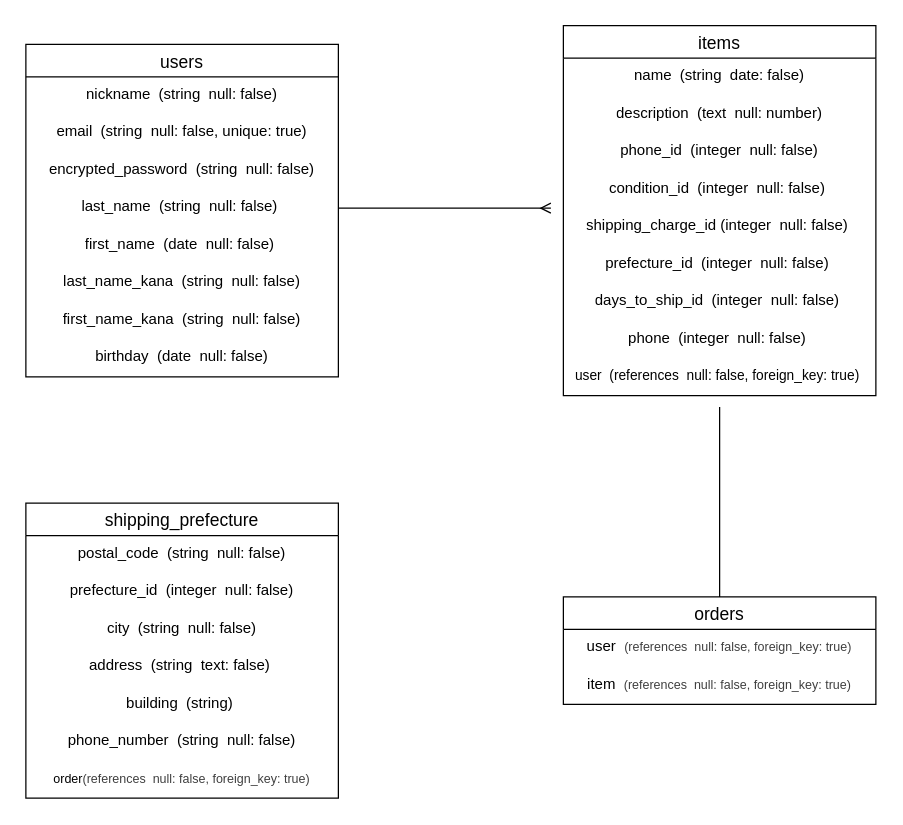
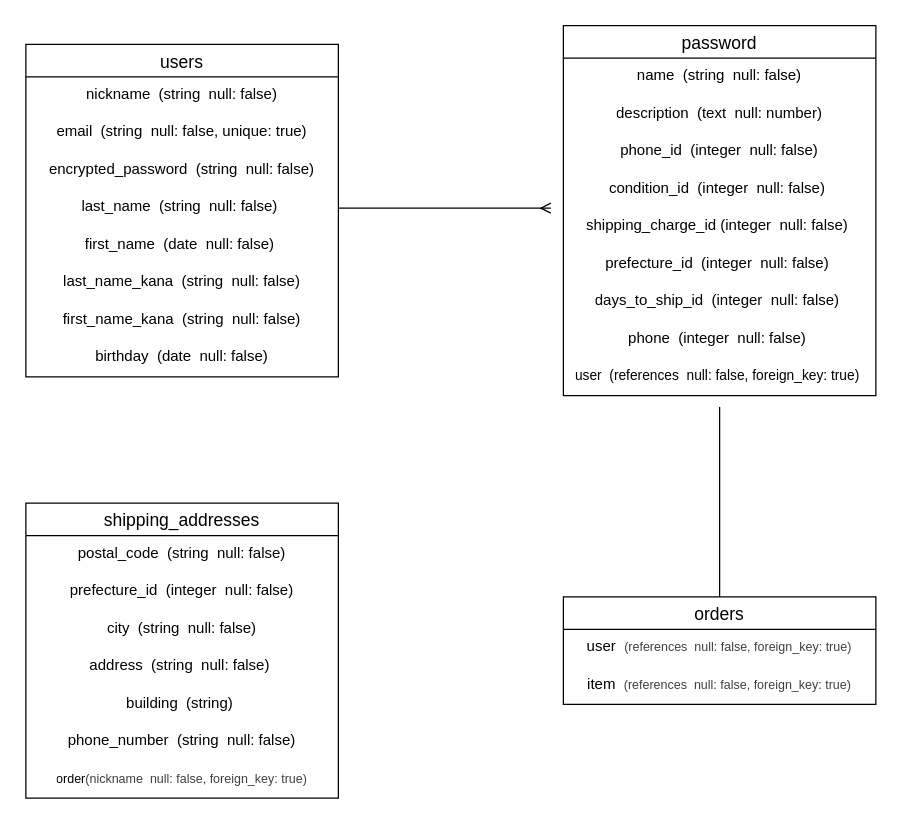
node "items": label "items" -> "password"
node "name (string date: false)": label "name (string date: false)" -> "name (string null: false)"
node "shipping_prefecture": label "shipping_prefecture" -> "shipping_addresses"
node "address (string text: false)": label "address (string text: false)" -> "address (string null: false)"
node "order(references null: false, foreign_key: true)": label "order(references null: false, foreign_key: true)" -> "order(nickname null: false, foreign_key: true)"
